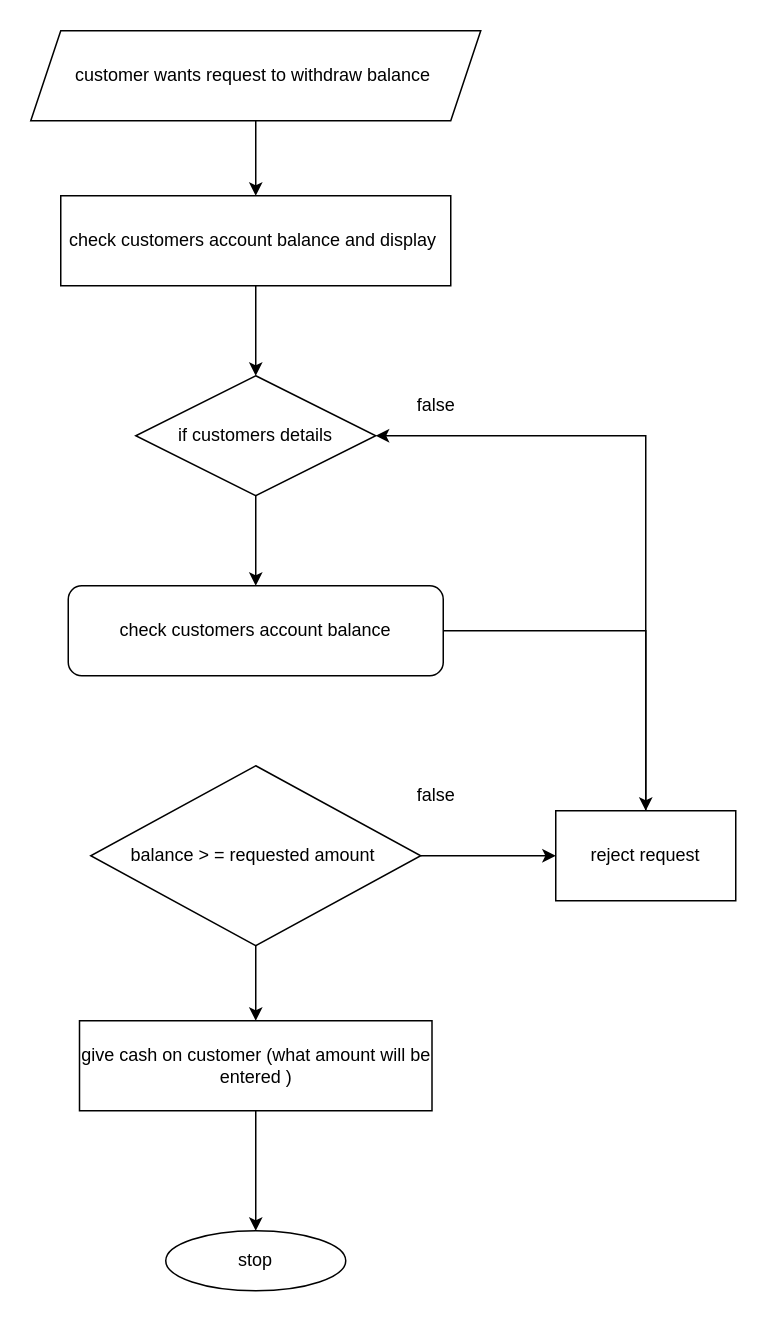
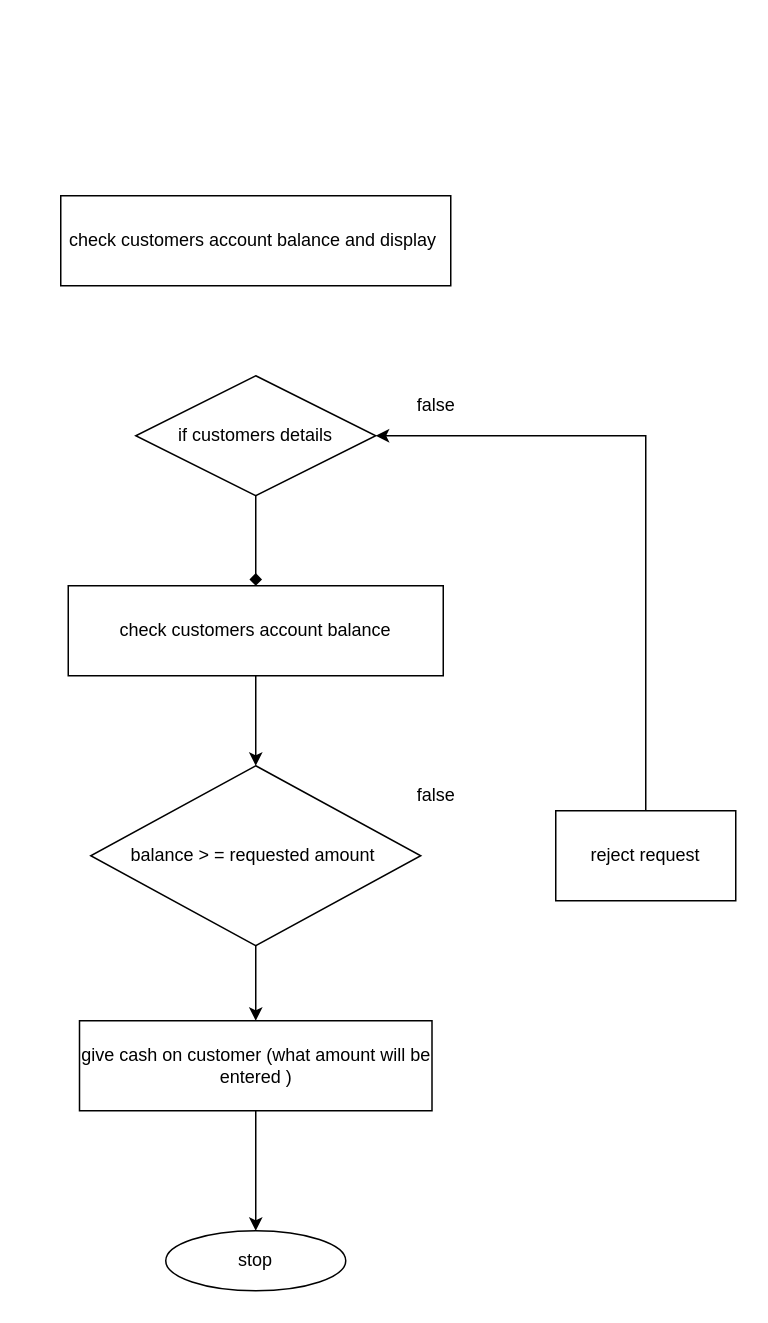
node "customer wants request to withdraw balance": removed
edge "customer wants request to withdraw balance" -> "check customers account balance and display": removed
edge "check customers account balance and display" -> "if customers details": removed
edge "if customers details" -> "check customers account balance": arrowhead classic -> diamond
node "check customers account balance": shape rounded rectangle -> rectangle
edge "check customers account balance" -> "reject request": now "check customers account balance" -> "balance > = requested amount"
edge "balance > = requested amount" -> "reject request": removed
